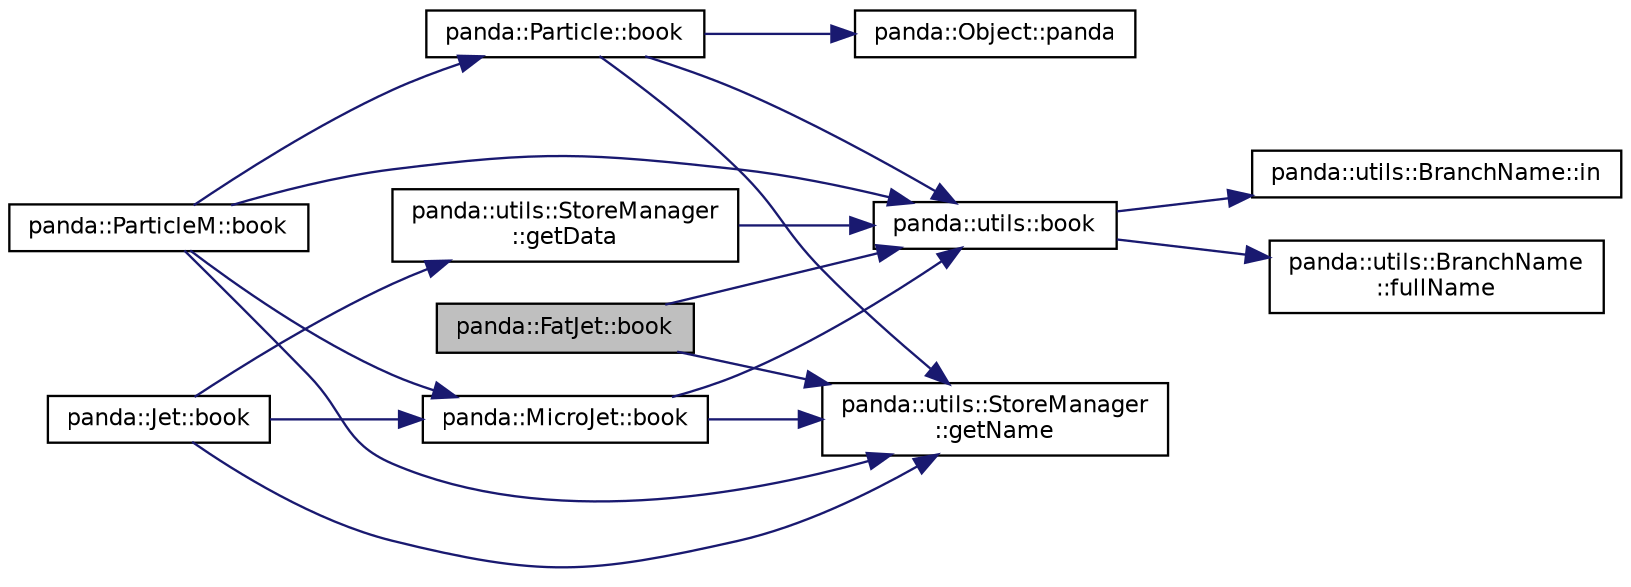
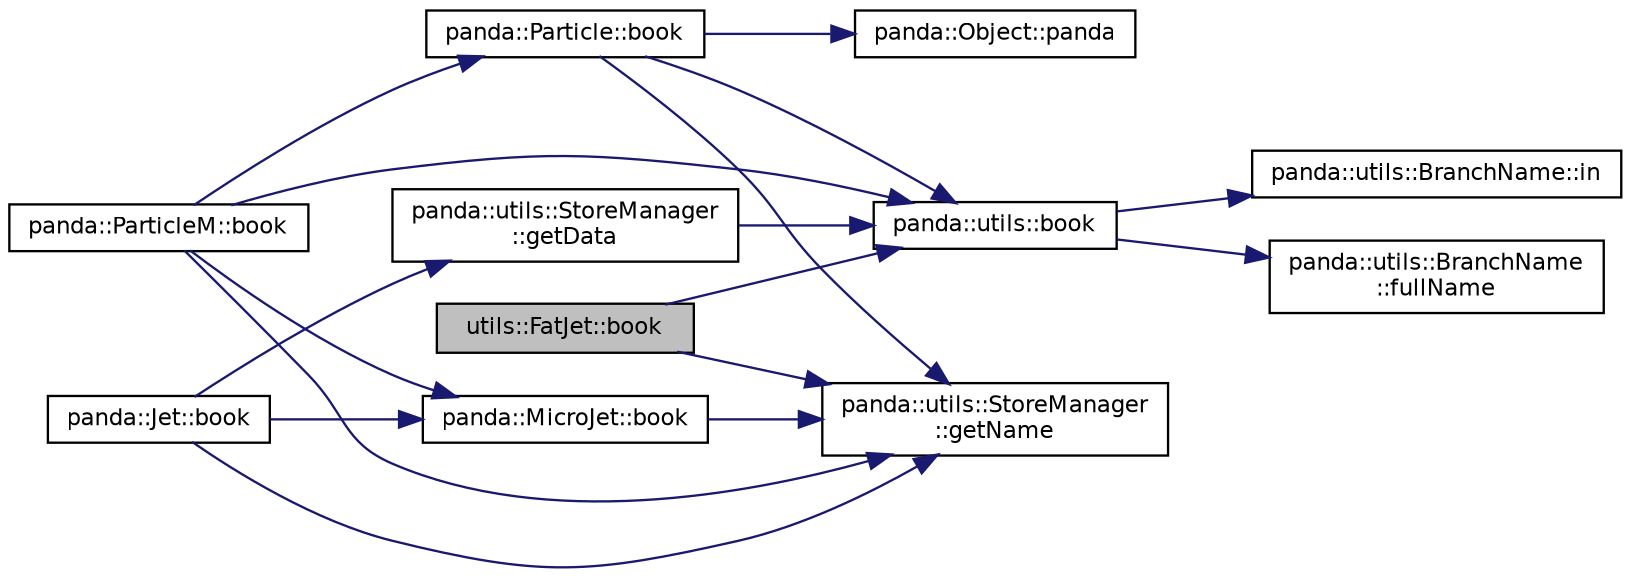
node "panda::FatJet::book": label "panda::FatJet::book" -> "utils::FatJet::book"
edge "panda::MicroJet::book" -> "panda::utils::book": removed
